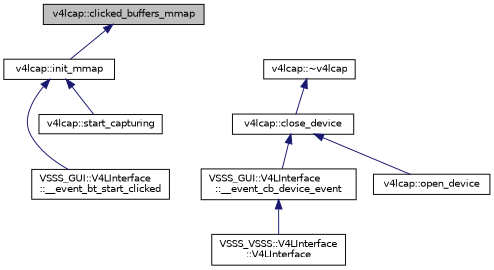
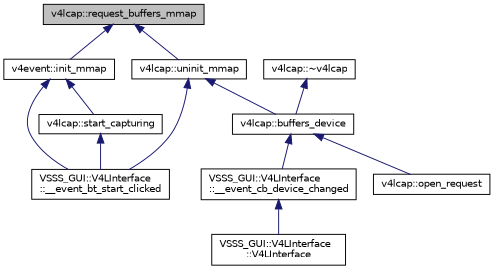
node "v4lcap::clicked_buffers_mmap": label "v4lcap::clicked_buffers_mmap" -> "v4lcap::request_buffers_mmap"
node "v4lcap::init_mmap": label "v4lcap::init_mmap" -> "v4event::init_mmap"
node "v4lcap::uninit_mmap": added
node "v4lcap::close_device": label "v4lcap::close_device" -> "v4lcap::buffers_device"
edge "VSSS_GUI::V4LInterface ::__event_bt_start_clicked" -> "v4lcap::start_capturing": added
node "VSSS_GUI::V4LInterface ::__event_cb_device_event": label "VSSS_GUI::V4LInterface ::__event_cb_device_event" -> "VSSS_GUI::V4LInterface ::__event_cb_device_changed"
node "v4lcap::open_device": label "v4lcap::open_device" -> "v4lcap::open_request"
node "VSSS_VSSS::V4LInterface ::V4LInterface": label "VSSS_VSSS::V4LInterface ::V4LInterface" -> "VSSS_GUI::V4LInterface ::V4LInterface"
